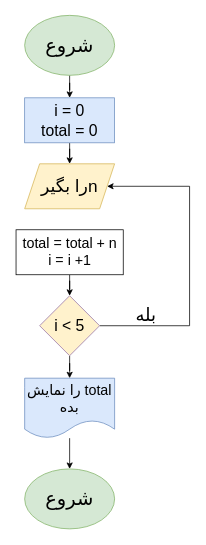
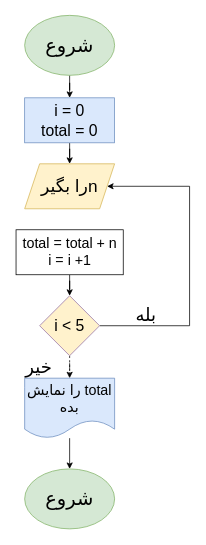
node "خیر": added
edge "i < 5" -> "total را نمایش بده": style solid -> dashed
